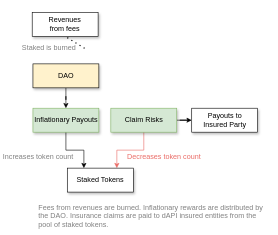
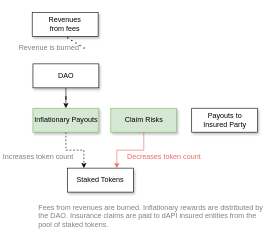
node "Staked is burned": label "Staked is burned" -> "Revenue is burned"
node "DAO": fillcolor #fff2cc -> #ffffff
edge "Claim Risks" -> "Payouts to Insured Party": removed
edge "Inflationary Payouts" -> "Staked Tokens": style solid -> dashed
